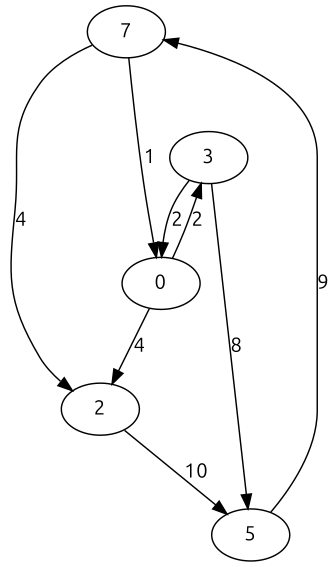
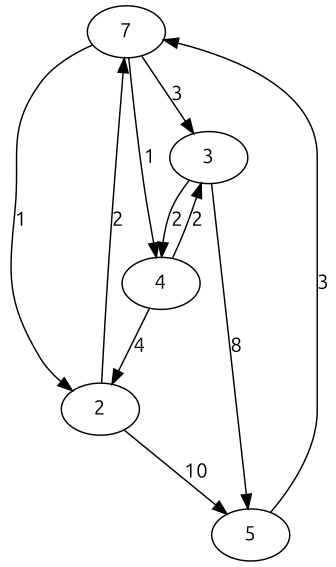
edge "7" -> "3": added, label "3"
edge "7" -> "2": label "4" -> "1"
edge "2" -> "7": added, label "2"
node "0": label "0" -> "4"
edge "5" -> "7": label "9" -> "3"
